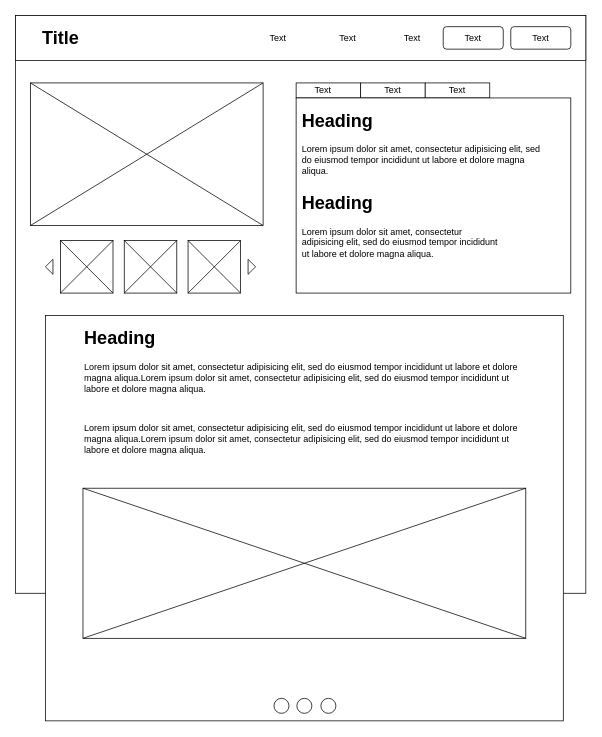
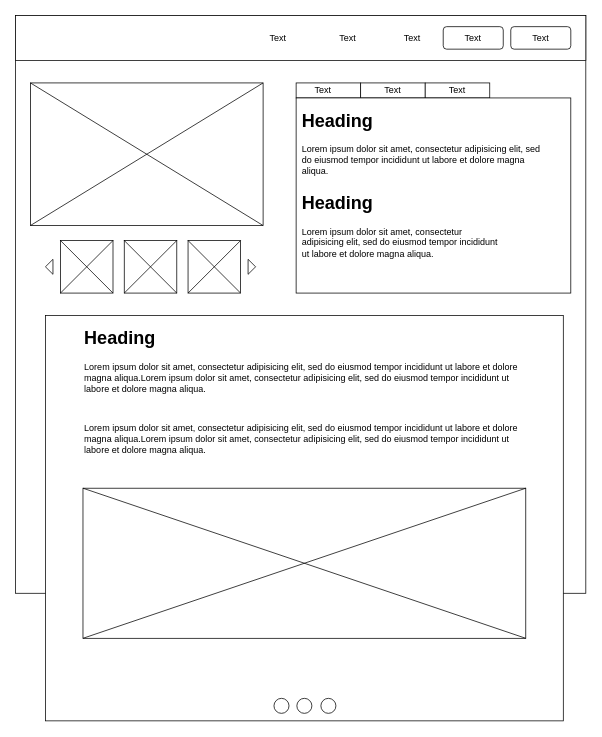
node "Title": removed
